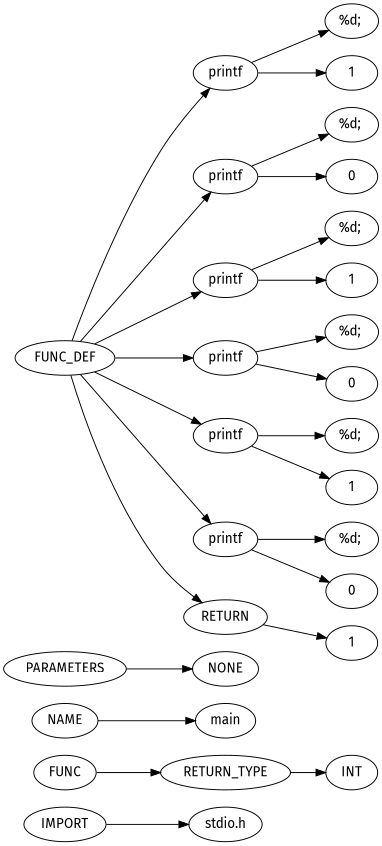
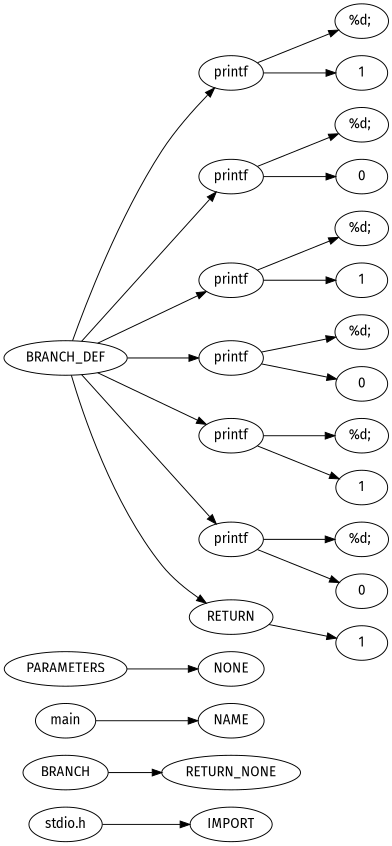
node "FUNC_DEF": label "FUNC_DEF" -> "BRANCH_DEF"
edge "NAME" -> "main": reversed
node "FUNC": label "FUNC" -> "BRANCH"
node "RETURN_TYPE": label "RETURN_TYPE" -> "RETURN_NONE"
node "INT": removed
edge "IMPORT" -> "stdio.h": reversed
